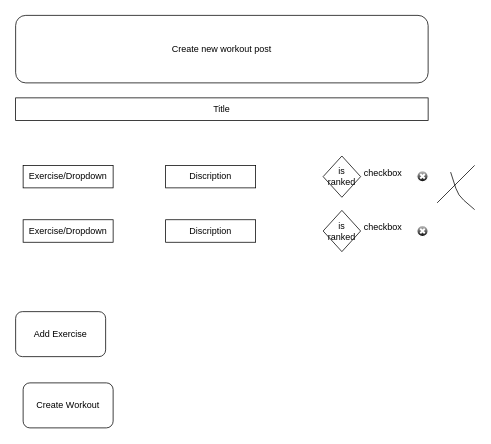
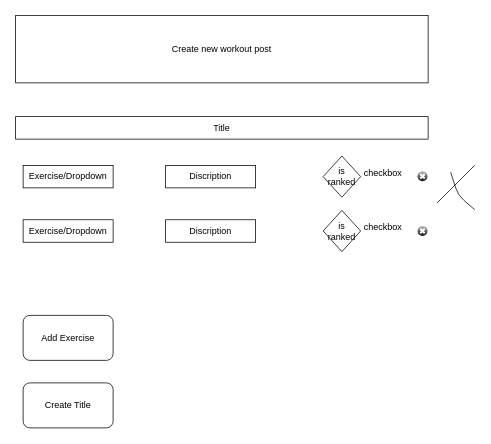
node "Create new workout post": shape rounded rectangle -> rectangle
node "Title": moved (222, 109) -> (222, 128)
node "Add Exercise": moved (60, 334) -> (68, 338)
node "Create Workout": label "Create Workout" -> "Create Title"
